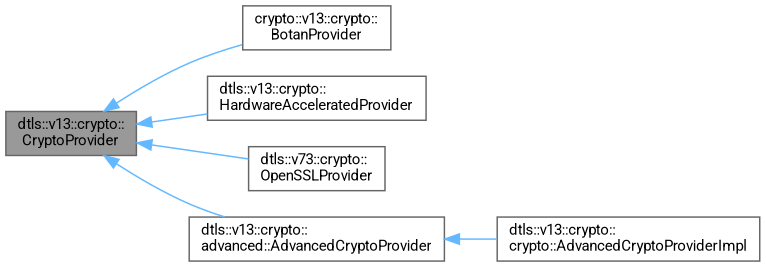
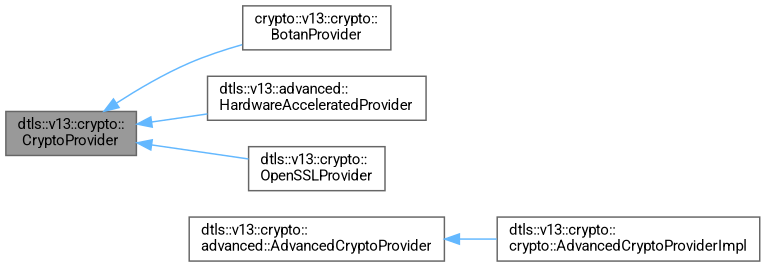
node "dtls::v13::crypto:: HardwareAcceleratedProvider": label "dtls::v13::crypto:: HardwareAcceleratedProvider" -> "dtls::v13::advanced:: HardwareAcceleratedProvider"
node "dtls::v73::crypto:: OpenSSLProvider": label "dtls::v73::crypto:: OpenSSLProvider" -> "dtls::v13::crypto:: OpenSSLProvider"
edge "dtls::v13::crypto:: advanced::AdvancedCryptoProvider" -> "dtls::v13::crypto:: CryptoProvider": removed
